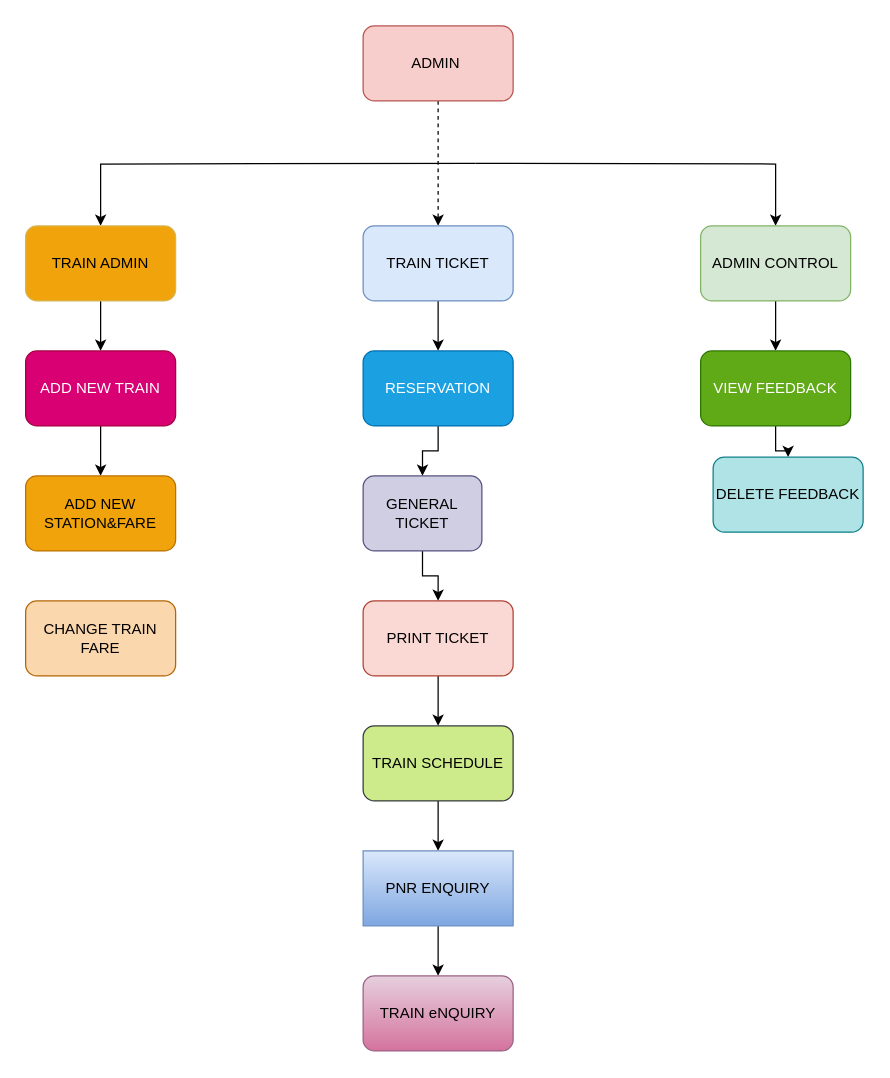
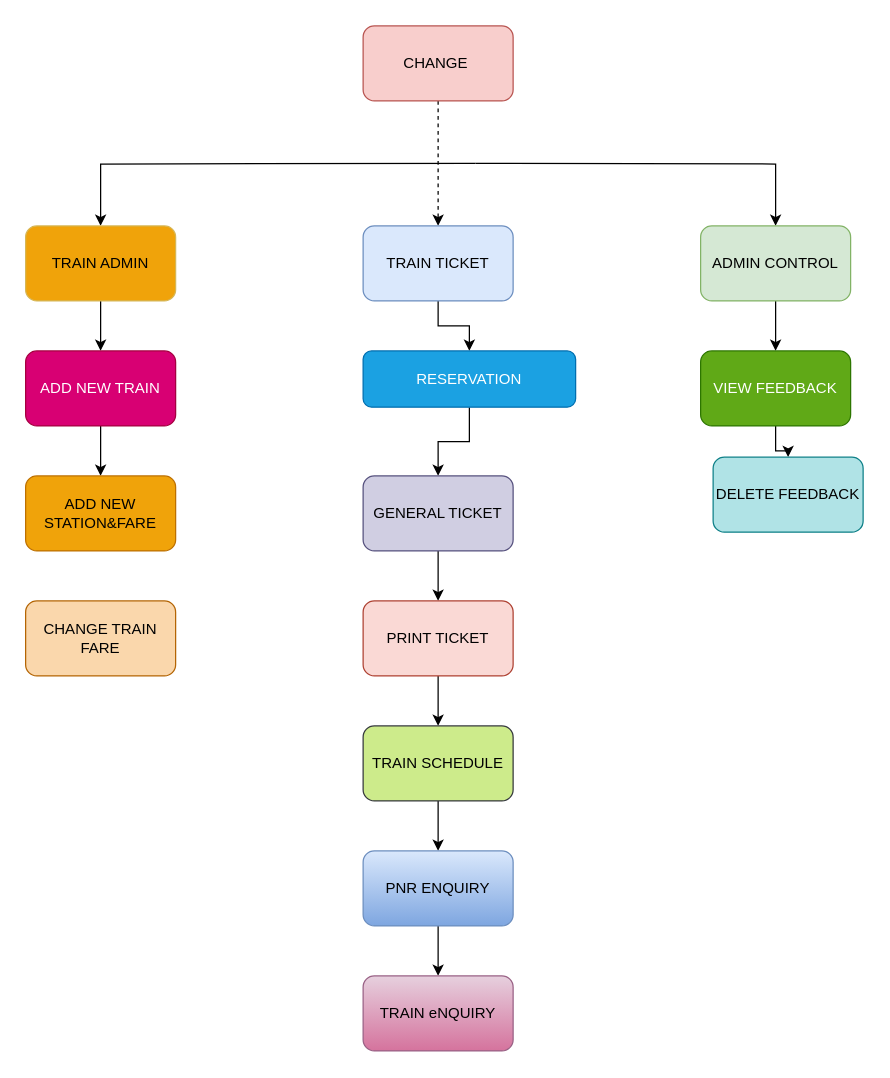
node "ADMIN": label "ADMIN" -> "CHANGE"
node "RESERVATION": size 150x75 -> 213x56
node "GENERAL TICKET": size 119x75 -> 150x75
node "PNR ENQUIRY": shape rectangle -> rounded rectangle
